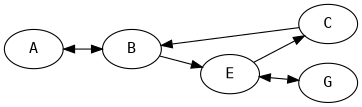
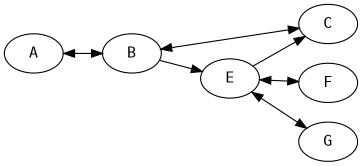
edge "B" -> "C": added
node "F": added
